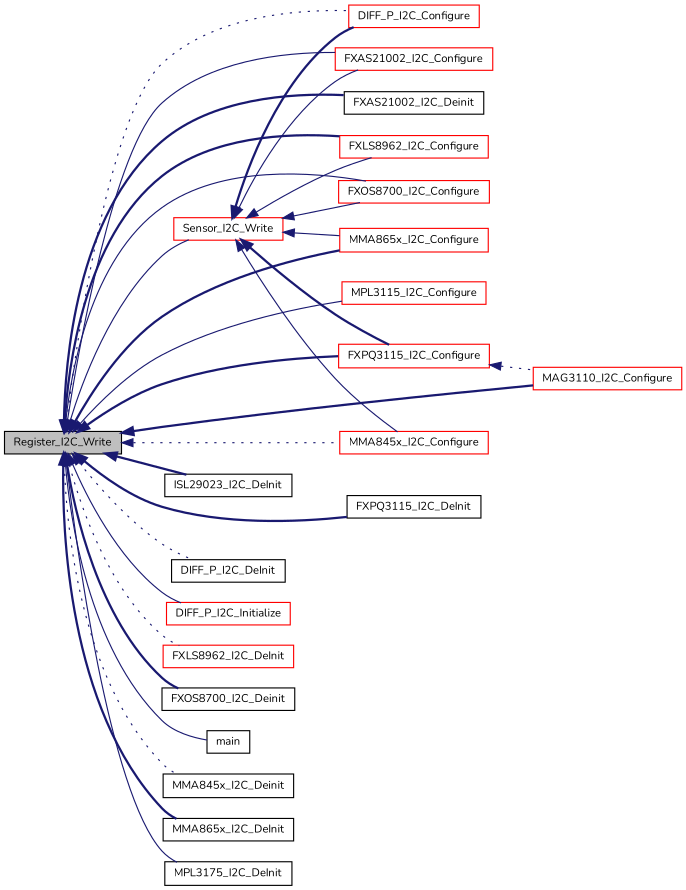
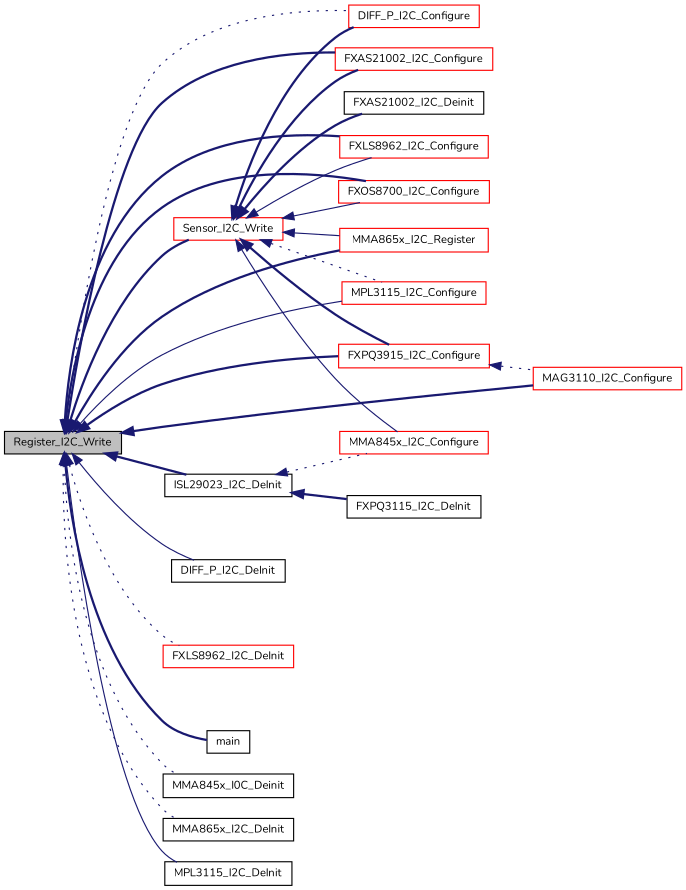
edge "FXAS21002_I2C_Configure" -> "Sensor_I2C_Write": style solid -> bold
edge "FXAS21002_I2C_Configure" -> "Register_I2C_Write": style solid -> bold
edge "FXAS21002_I2C_Deinit" -> "Register_I2C_Write": now "FXAS21002_I2C_Deinit" -> "Sensor_I2C_Write"
edge "FXOS8700_I2C_Configure" -> "Register_I2C_Write": style solid -> bold
node "MMA865x_I2C_Configure": label "MMA865x_I2C_Configure" -> "MMA865x_I2C_Register"
edge "MPL3115_I2C_Configure" -> "Sensor_I2C_Write": added
edge "Sensor_I2C_Write" -> "Register_I2C_Write": style solid -> bold
node "FXPQ3115_I2C_Configure": label "FXPQ3115_I2C_Configure" -> "FXPQ3915_I2C_Configure"
edge "MMA845x_I2C_Configure" -> "Register_I2C_Write": now "MMA845x_I2C_Configure" -> "ISL29023_I2C_DeInit"
edge "FXPQ3115_I2C_DeInit" -> "Register_I2C_Write": now "FXPQ3115_I2C_DeInit" -> "ISL29023_I2C_DeInit"
edge "DIFF_P_I2C_DeInit" -> "Register_I2C_Write": style dotted -> solid
node "DIFF_P_I2C_Initialize": removed
edge "main" -> "Register_I2C_Write": style solid -> bold
edge "MMA865x_I2C_DeInit" -> "Register_I2C_Write": style bold -> dotted
node "FXOS8700_I2C_Deinit": removed
node "MMA845x_I2C_Deinit": label "MMA845x_I2C_Deinit" -> "MMA845x_I0C_Deinit"
node "MPL3175_I2C_DeInit": label "MPL3175_I2C_DeInit" -> "MPL3115_I2C_DeInit"
